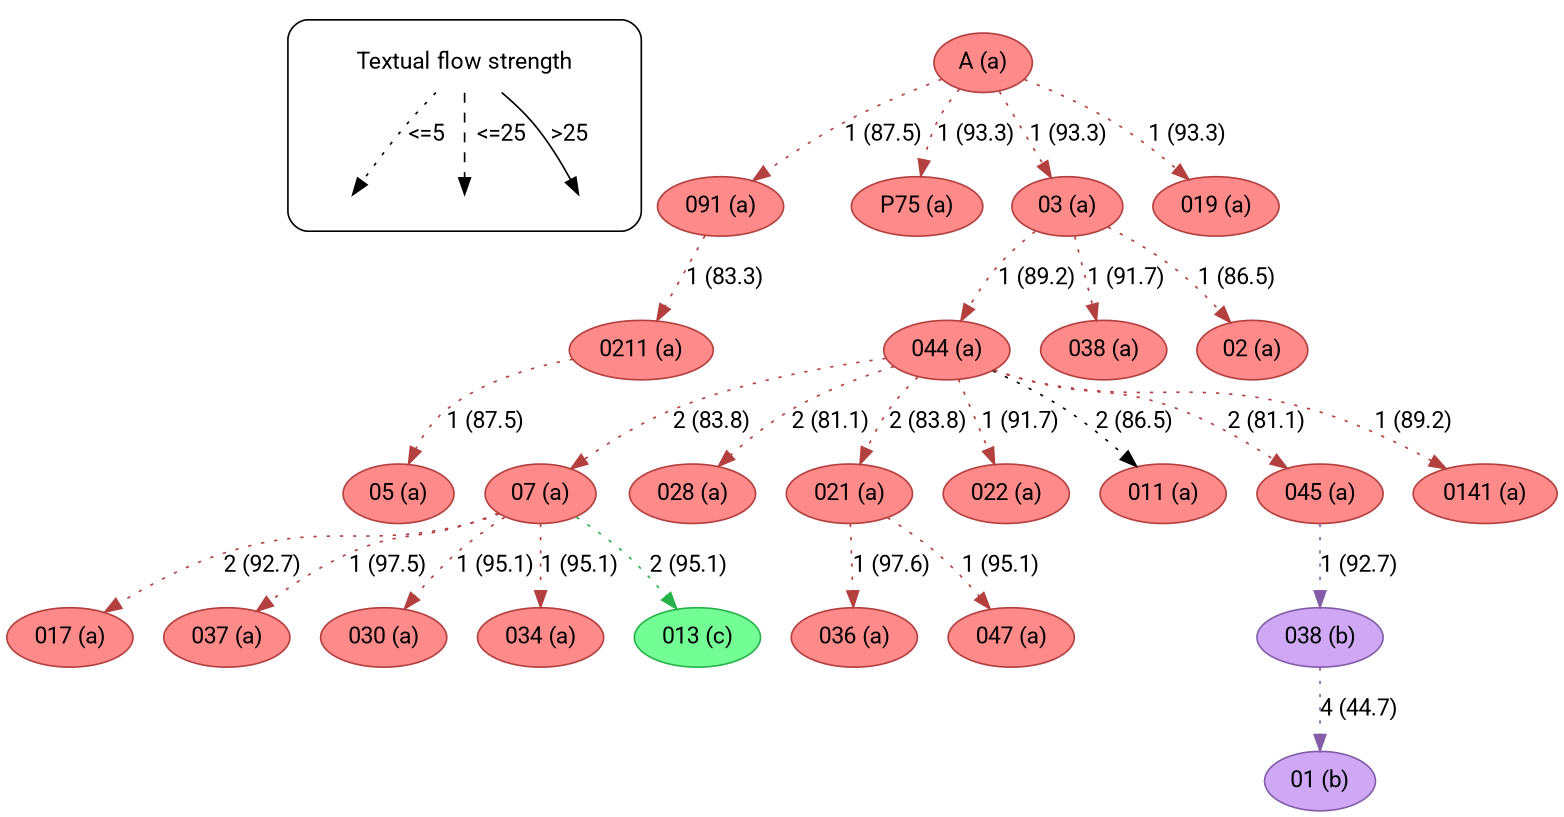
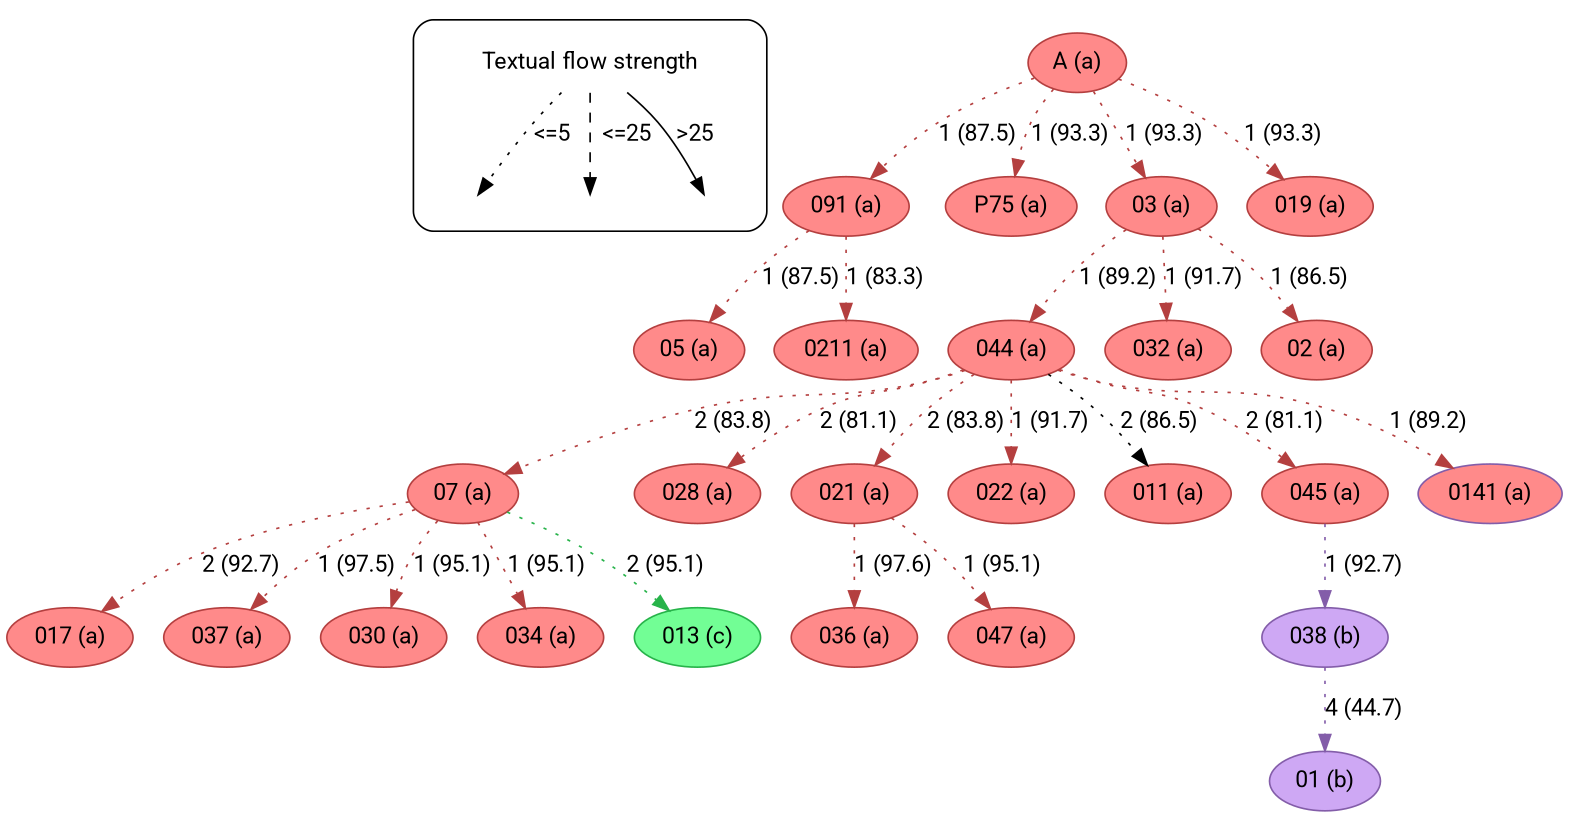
node "038 (a)": label "038 (a)" -> "032 (a)"
edge "0211 (a)" -> "05 (a)": now "091 (a)" -> "05 (a)"
node "0141 (a)": color #b43f3f -> #835da9
